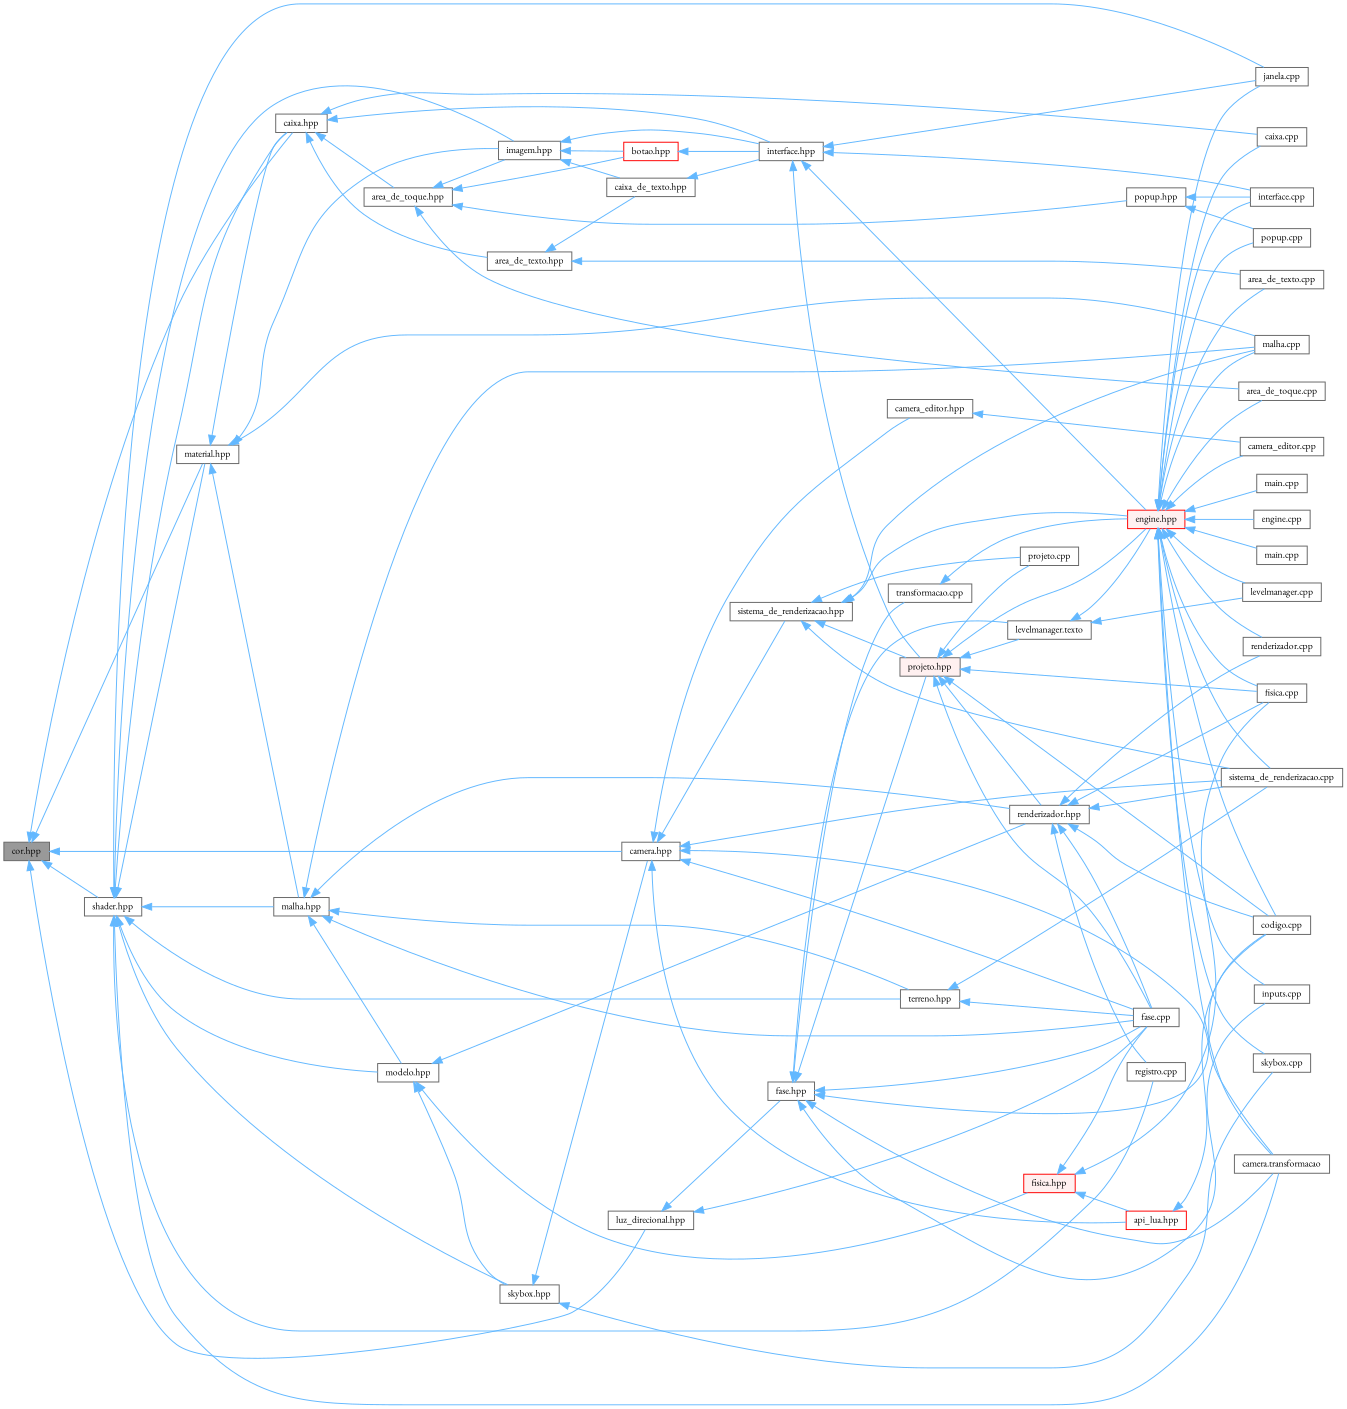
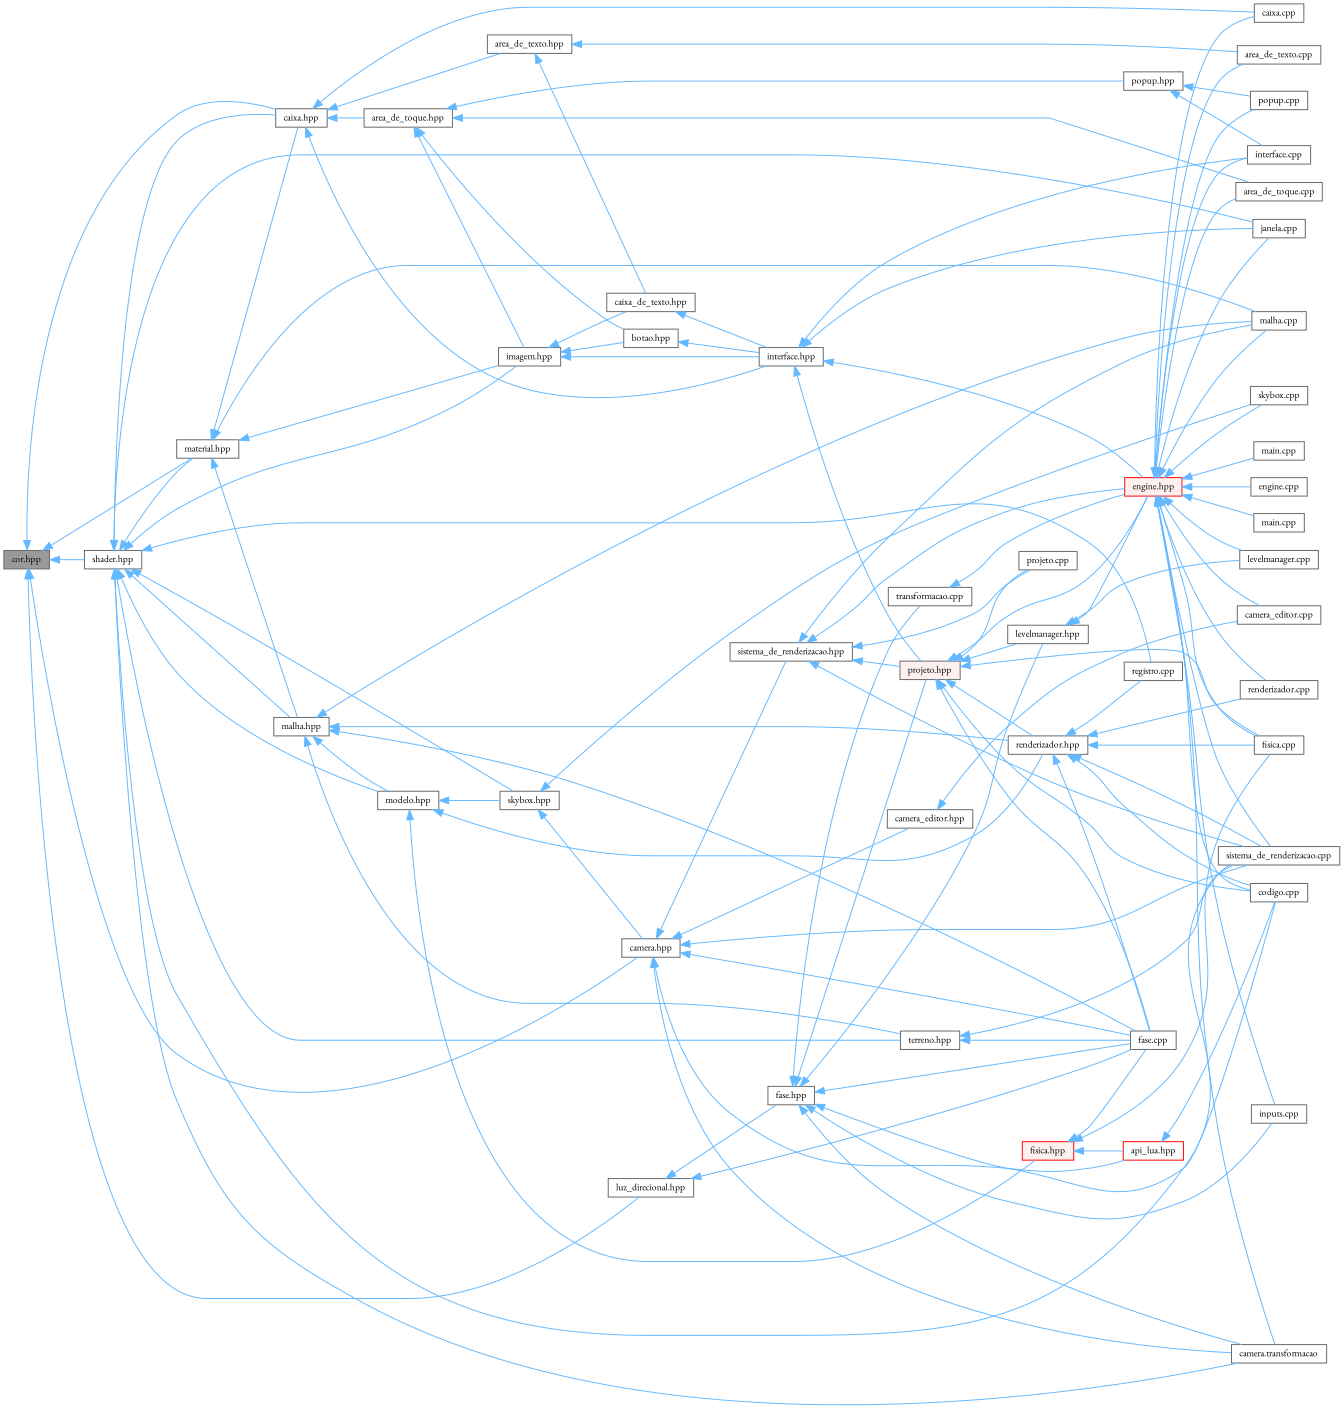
node "botao.hpp": color red -> grey40
node "levelmanager.texto": label "levelmanager.texto" -> "levelmanager.hpp"
edge "sistema_de_renderizacao.cpp" -> "shader.hpp": added
